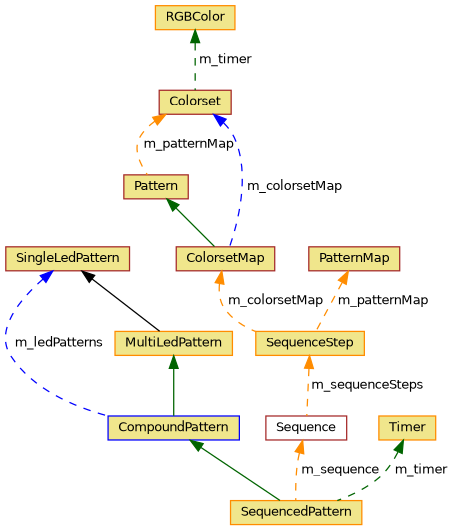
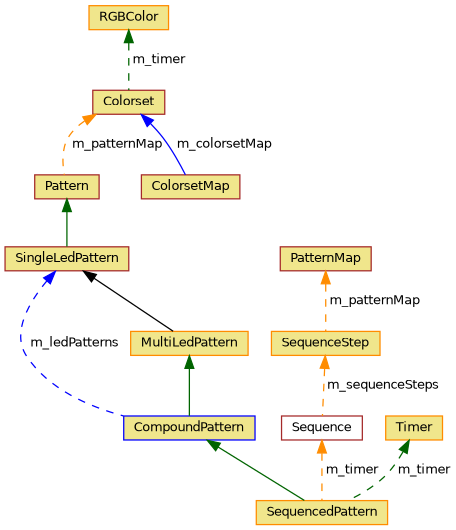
edge "ColorsetMap" -> "Colorset": style dashed -> solid
edge "ColorsetMap" -> "Pattern": now "SingleLedPattern" -> "Pattern"
edge "SequenceStep" -> "ColorsetMap": removed, label "m_colorsetMap"
edge "SequencedPattern" -> "Sequence": label " m_sequence" -> " m_timer"
